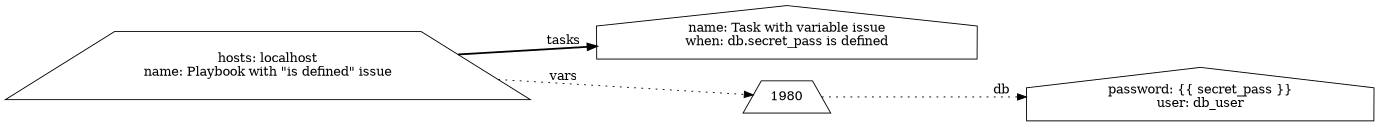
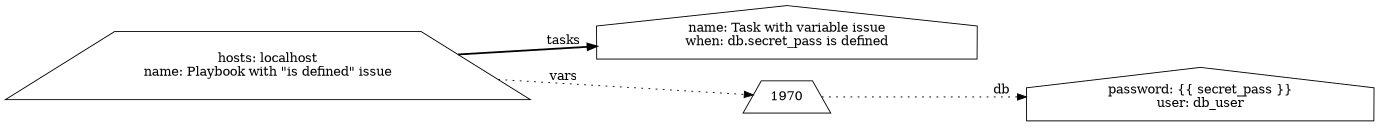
node "1980": label "1980" -> "1970"
